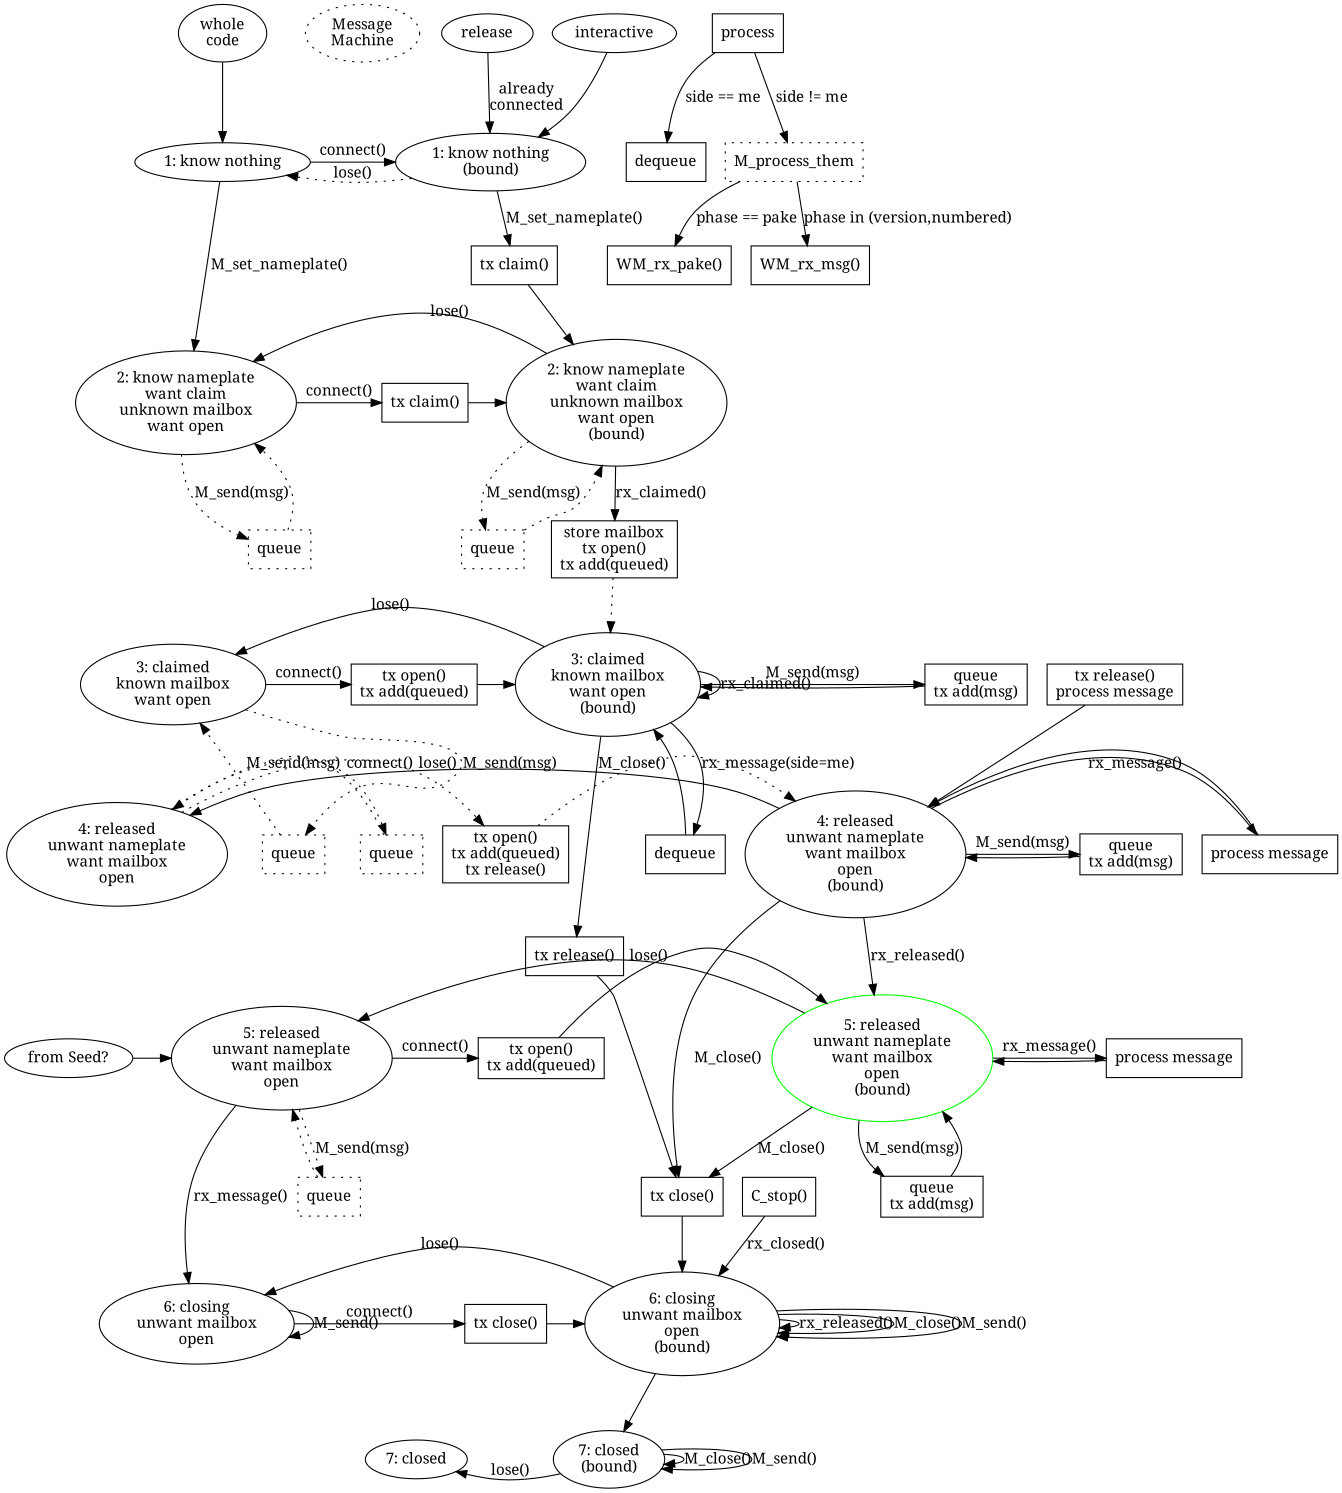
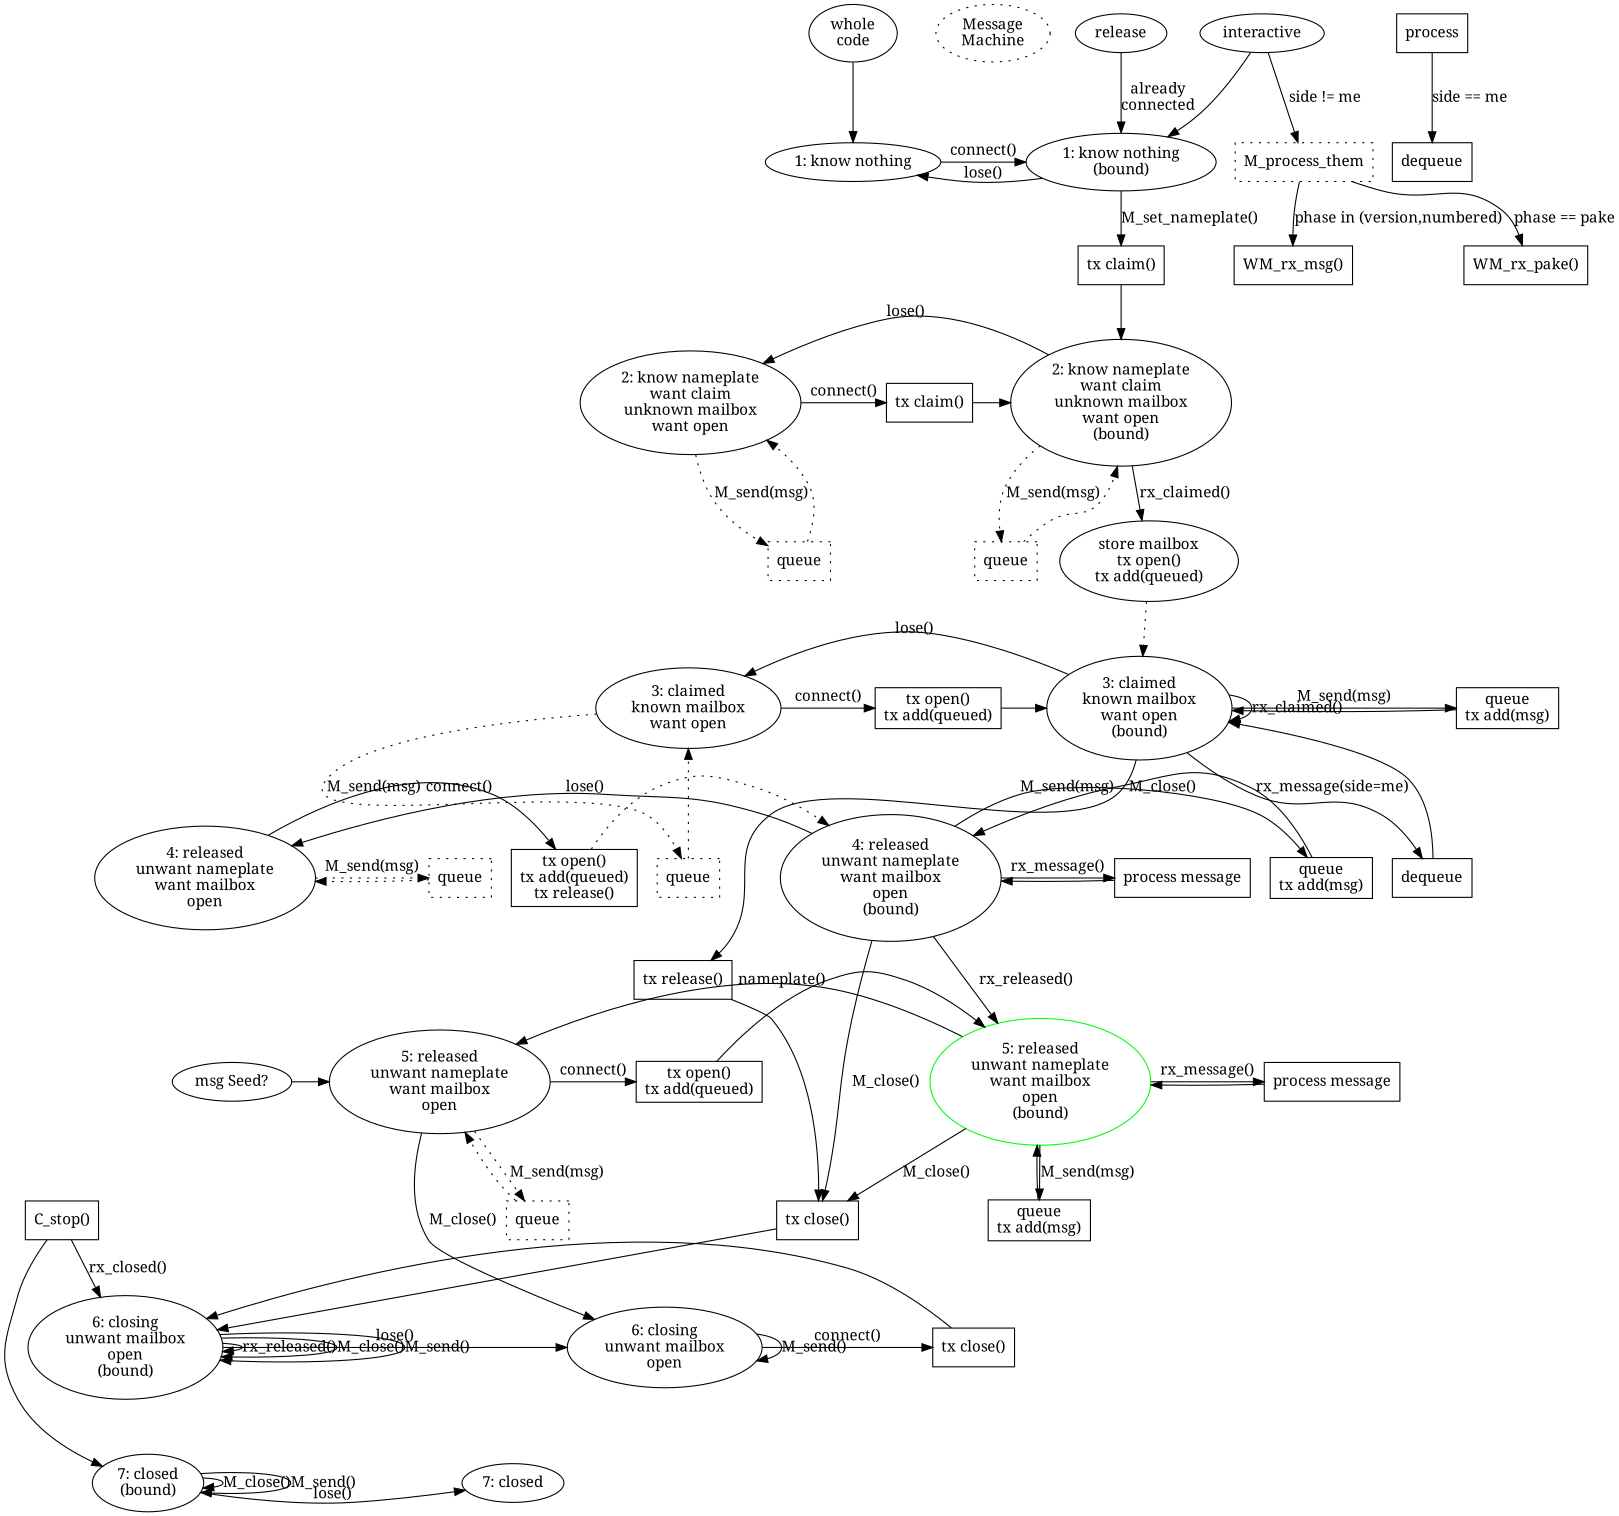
edge "process" -> "M_process_them": now "interactive" -> "M_process_them"
edge "1: know nothing (bound)" -> "1: know nothing": style dotted -> solid
edge "1: know nothing" -> "2: know nameplate want claim unknown mailbox want open": removed, label "M_set_nameplate()"
node "store mailbox tx open() tx add(queued)": shape box -> ellipse
node "tx release() process message": removed
edge "4: released unwant nameplate want mailbox open" -> "tx open() tx add(queued) tx release()": style dotted -> solid
edge "5: released unwant nameplate want mailbox open (bound)" -> "5: released unwant nameplate want mailbox open": label "lose()" -> "nameplate()"
node "from Seed?": label "from Seed?" -> "msg Seed?"
edge "5: released unwant nameplate want mailbox open" -> "6: closing unwant mailbox open": label "rx_message()" -> "M_close()"
edge "6: closing unwant mailbox open (bound)" -> "7: closed (bound)": now "C_stop()" -> "7: closed (bound)"
